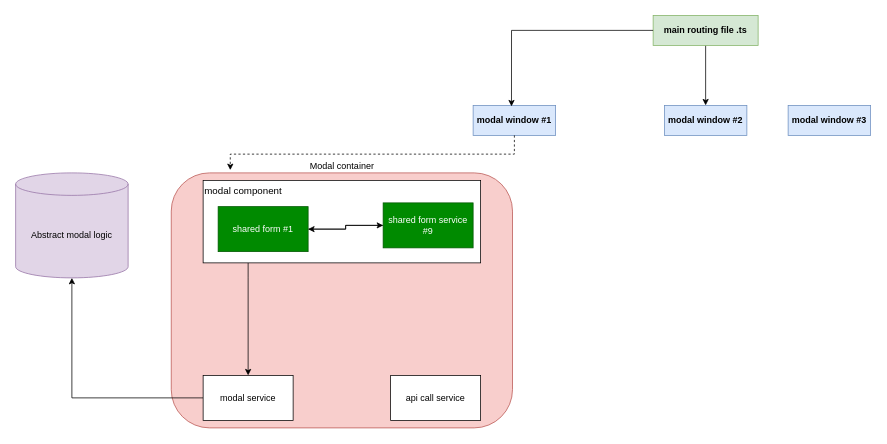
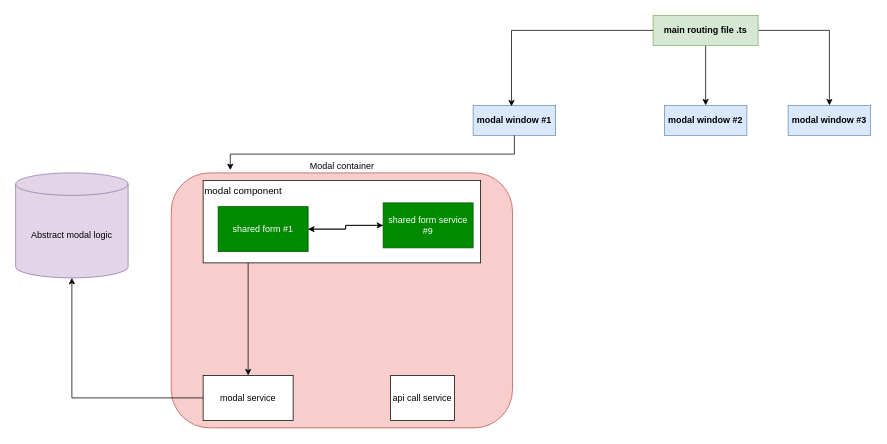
edge "main routing file .ts" -> "modal window #3": added
edge "modal window #1" -> "Modal container": style dashed -> solid
node "api call service": size 90x45 -> 64x45
